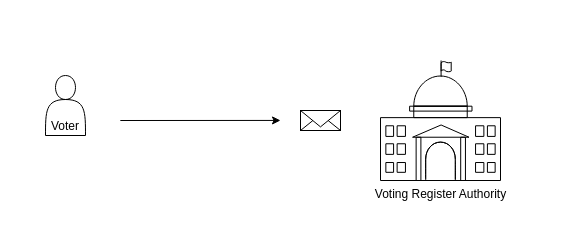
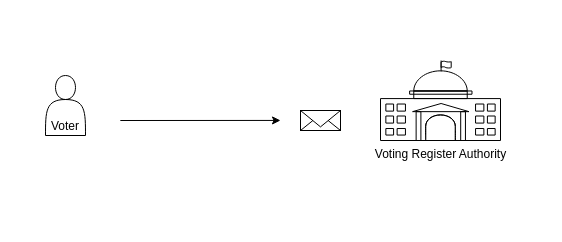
node "Voting Register Authority": size 120x120 -> 120x80
